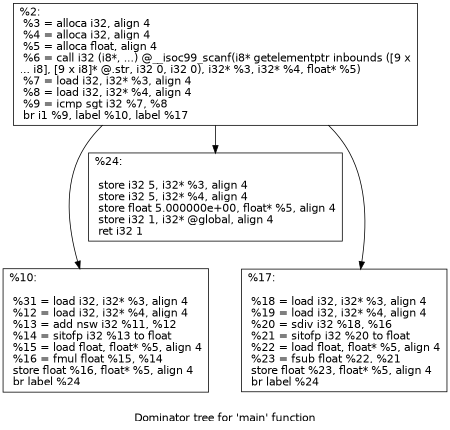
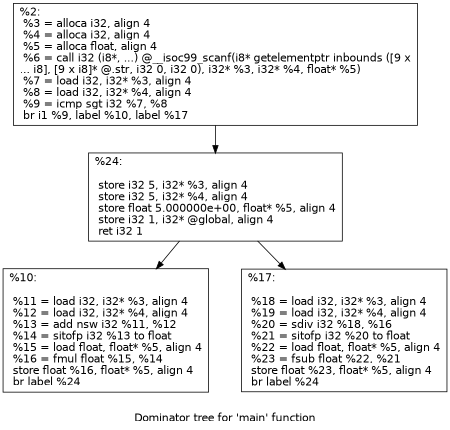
edge "%2:" -> "%10:": now "%24:" -> "%10:"
edge "%2:" -> "%17:": now "%24:" -> "%17:"
node "%10:": text "%31 = load i32, i32* %3, align 4" -> "%11 = load i32, i32* %3, align 4"
